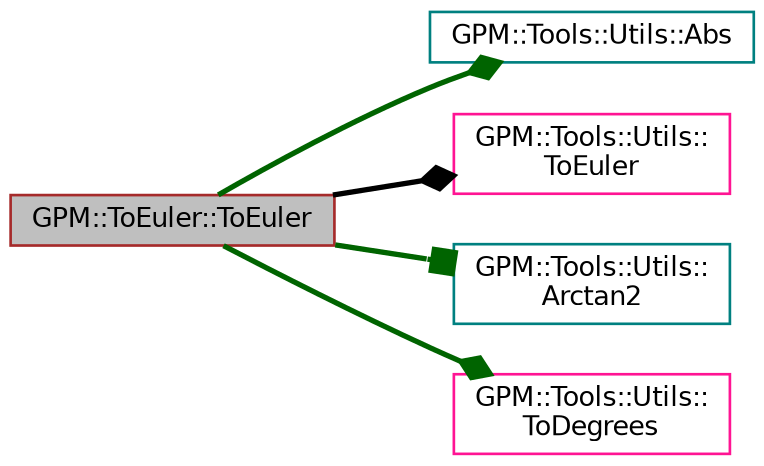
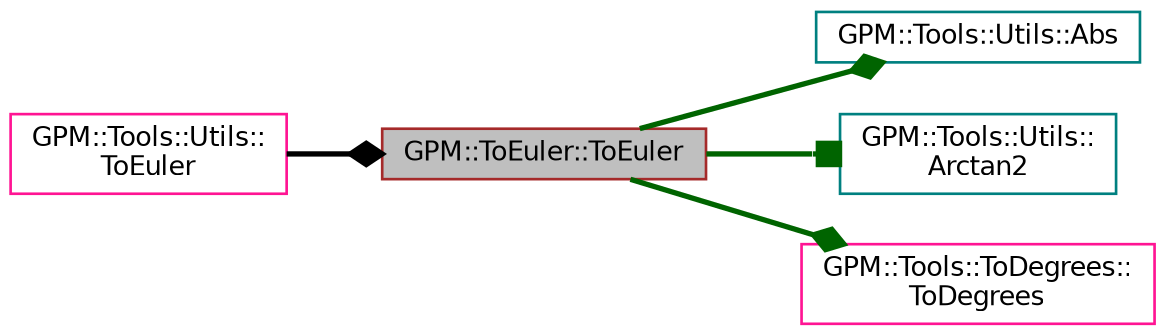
edge "GPM::ToEuler::ToEuler" -> "GPM::Tools::Utils:: ToEuler": reversed
node "GPM::Tools::Utils:: ToDegrees": label "GPM::Tools::Utils:: ToDegrees" -> "GPM::Tools::ToDegrees:: ToDegrees"
